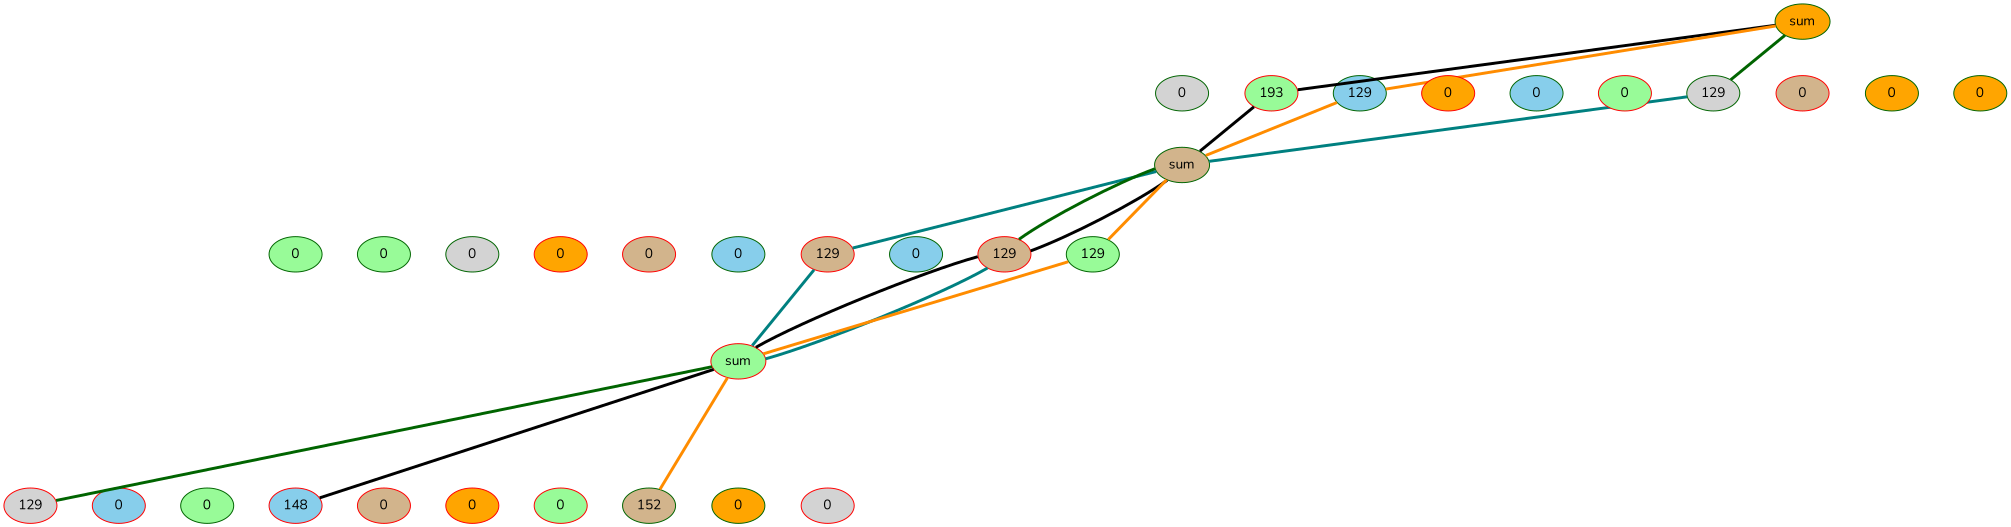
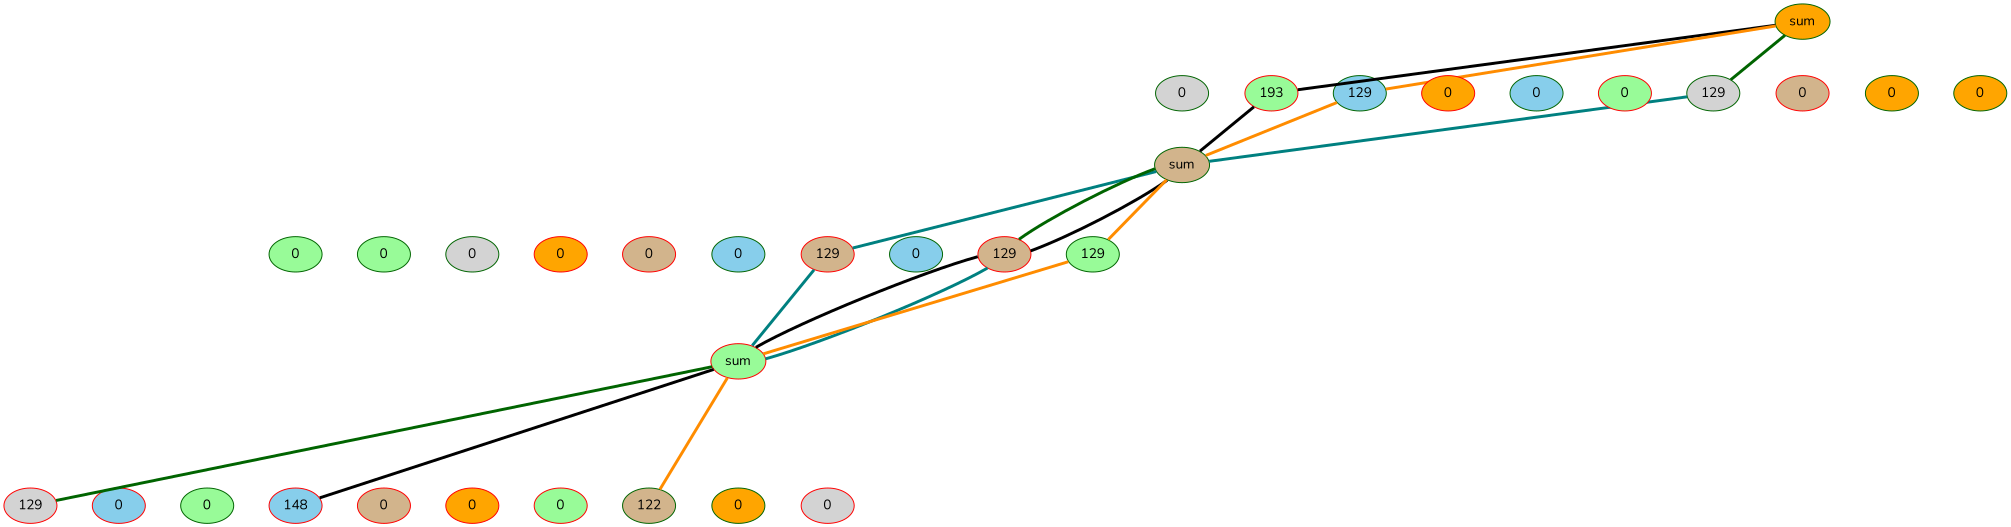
node "152": label "152" -> "122"
